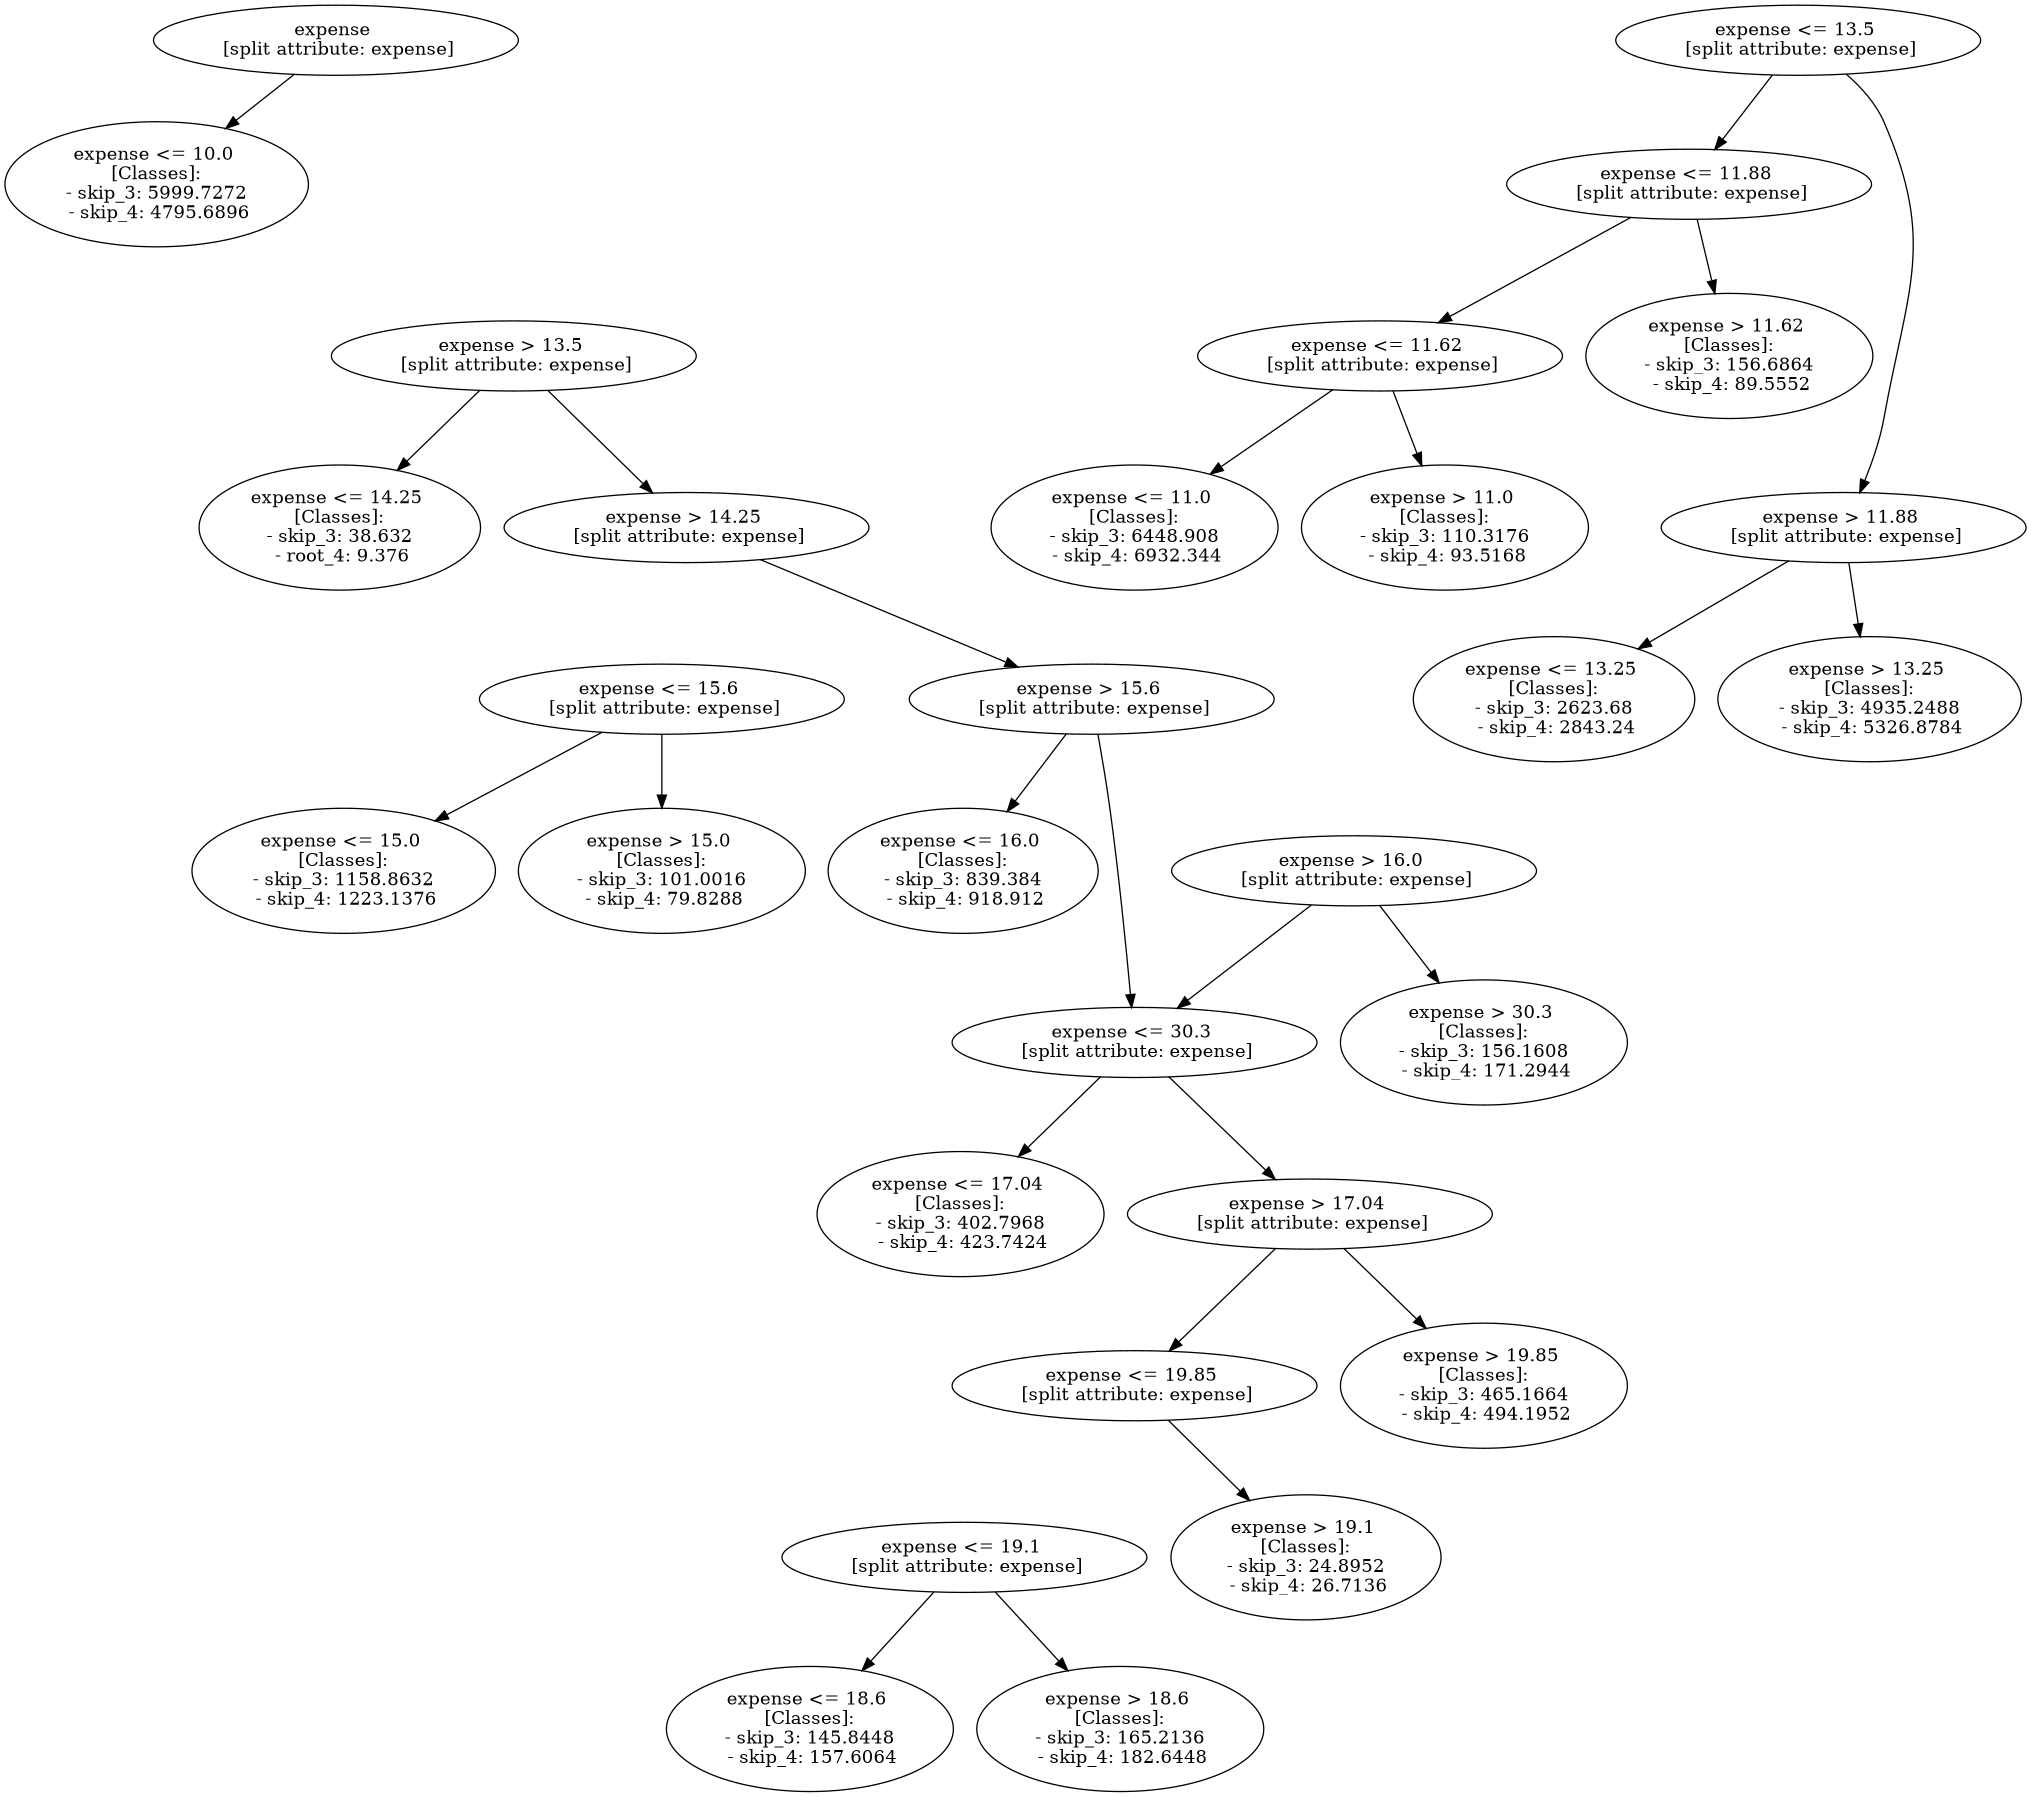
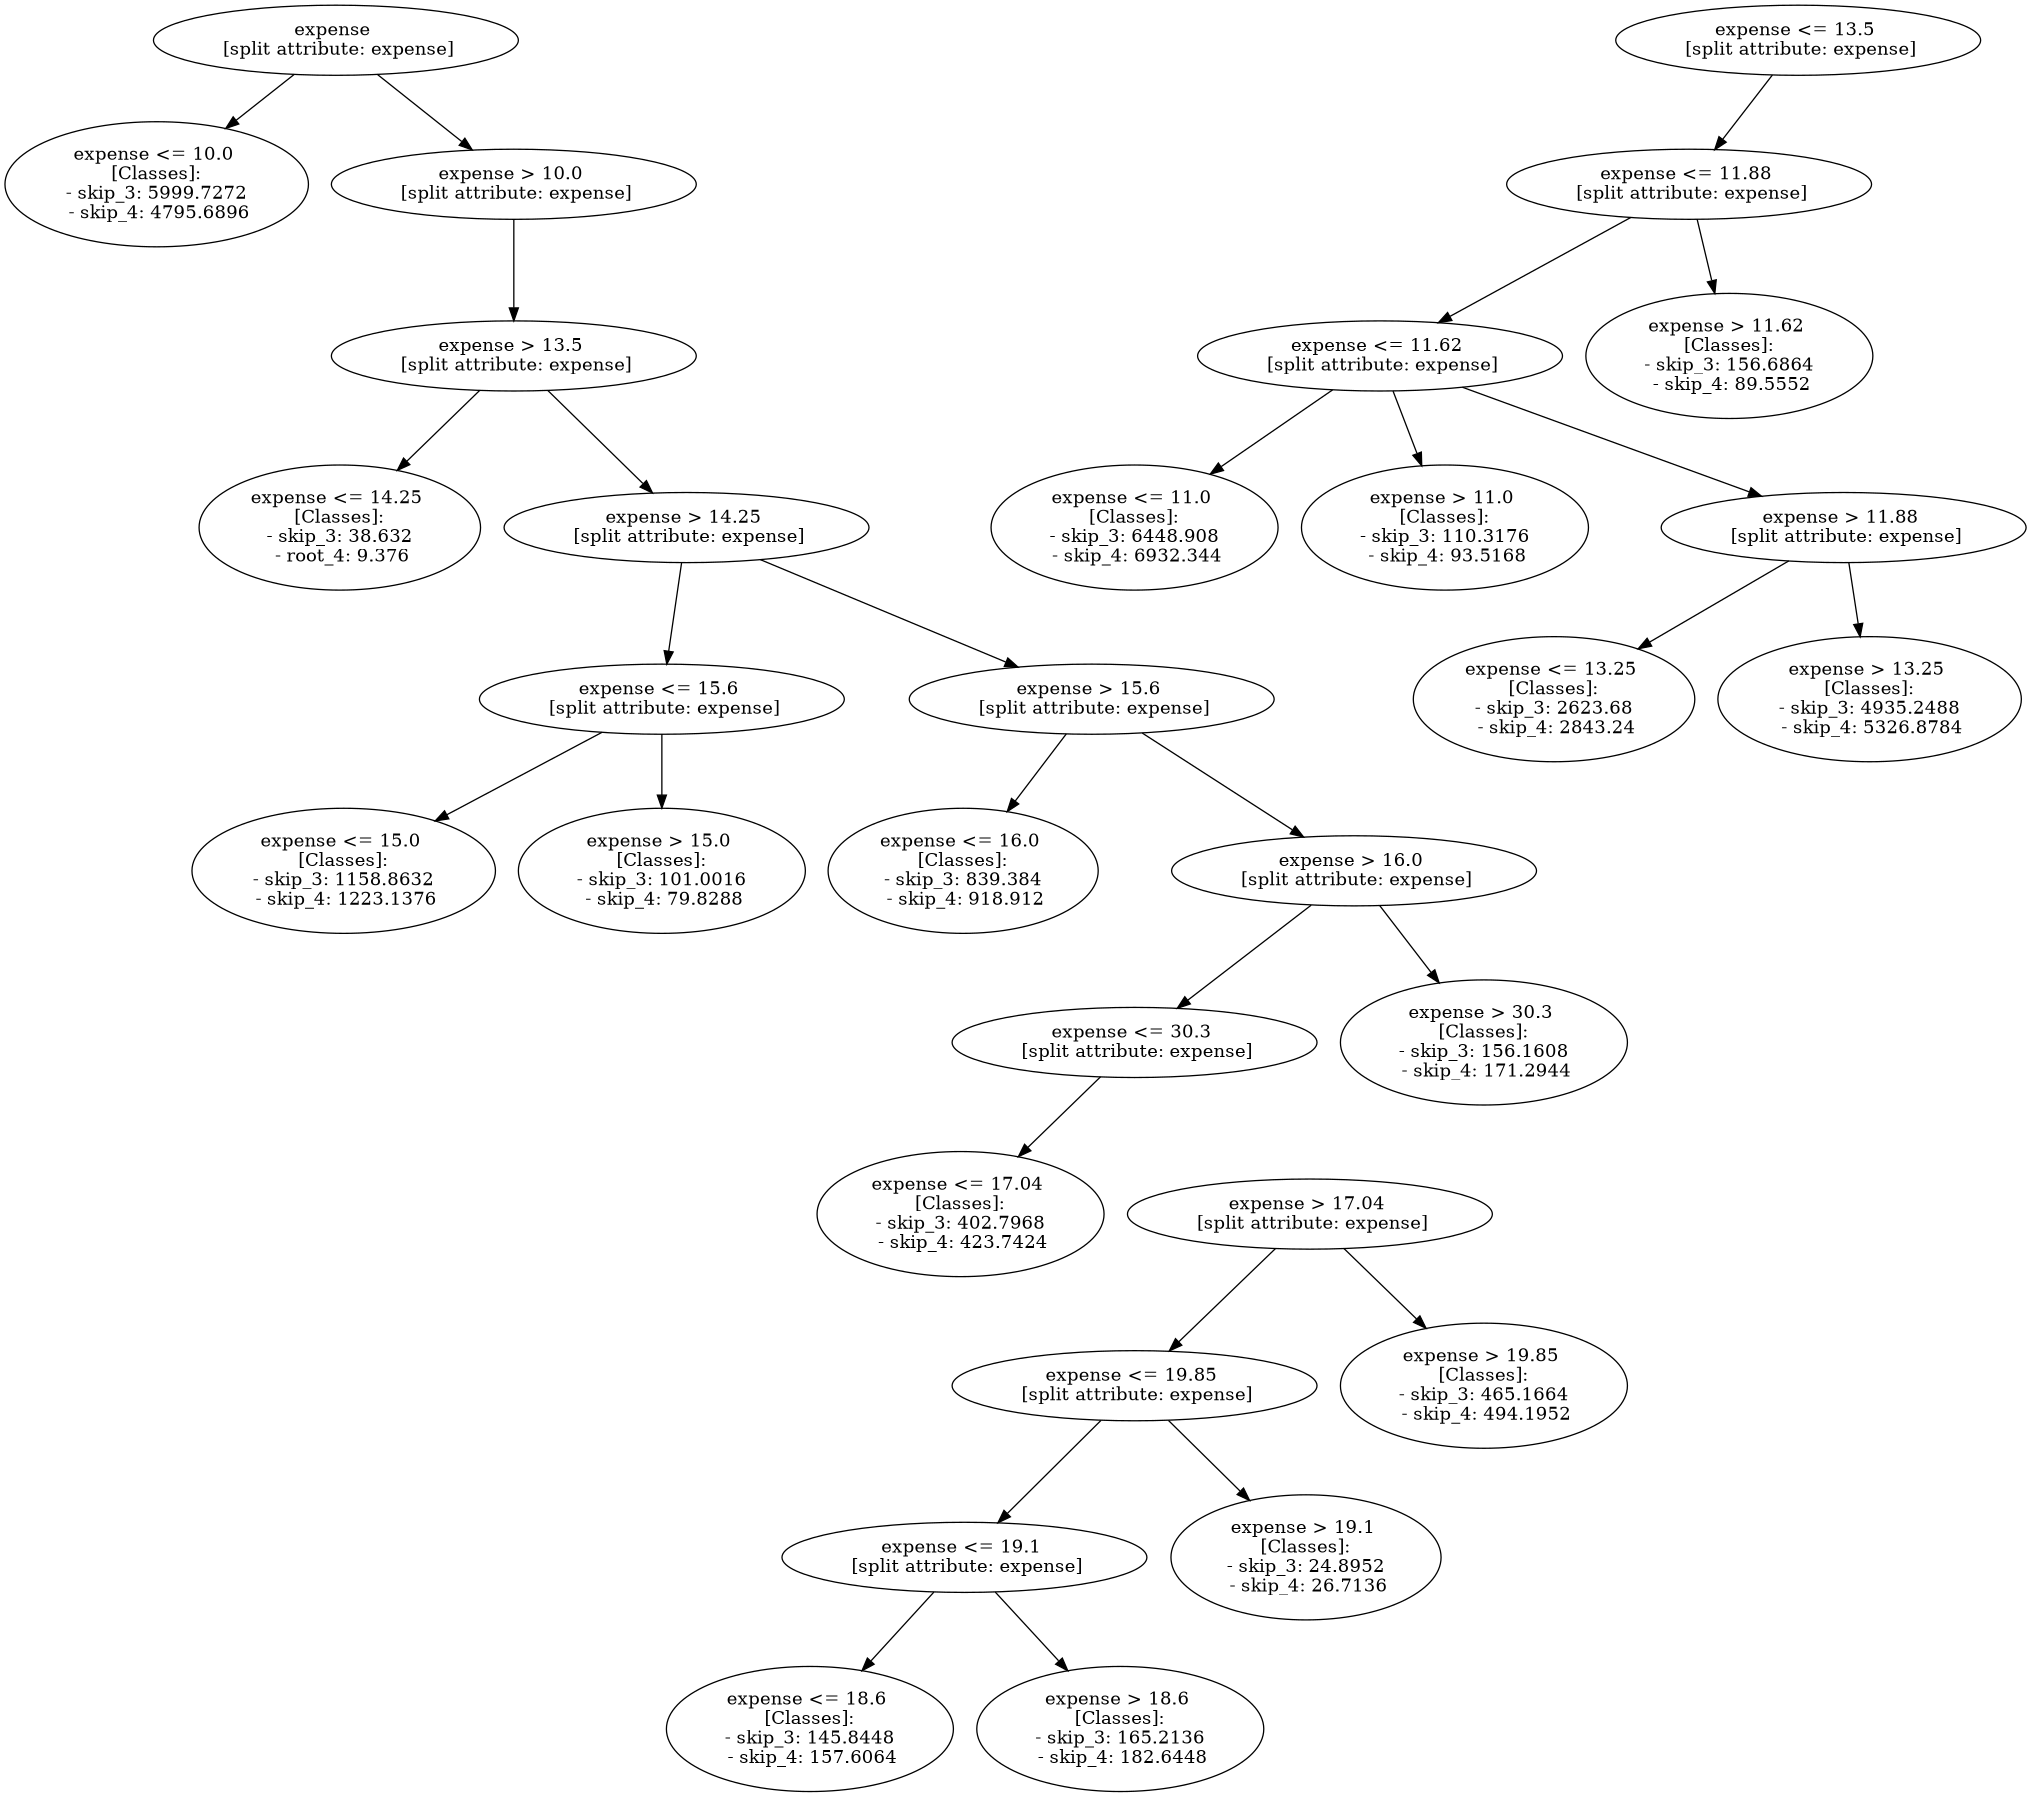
node "expense > 10.0 [split attribute: expense]": added
edge "expense <= 13.5 [split attribute: expense]" -> "expense > 11.88 [split attribute: expense]": now "expense <= 11.62 [split attribute: expense]" -> "expense > 11.88 [split attribute: expense]"
edge "expense > 14.25 [split attribute: expense]" -> "expense <= 15.6 [split attribute: expense]": added
edge "expense > 15.6 [split attribute: expense]" -> "expense <= 30.3 [split attribute: expense]": now "expense > 15.6 [split attribute: expense]" -> "expense > 16.0 [split attribute: expense]"
edge "expense <= 30.3 [split attribute: expense]" -> "expense > 17.04 [split attribute: expense]": removed
edge "expense <= 19.85 [split attribute: expense]" -> "expense <= 19.1 [split attribute: expense]": added
